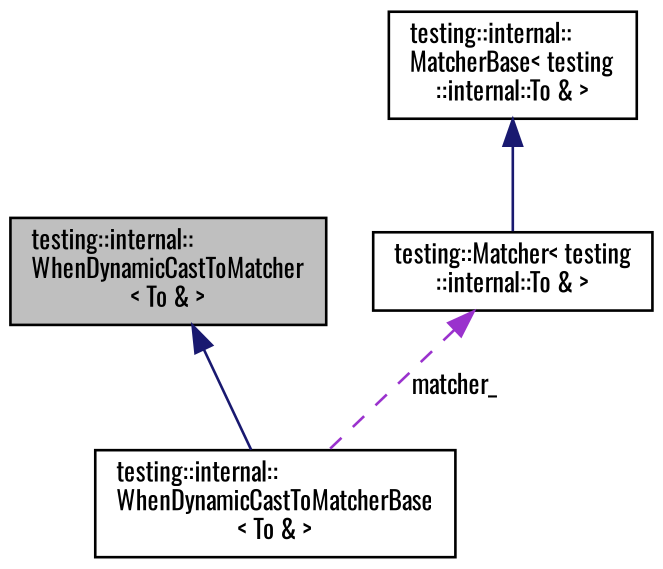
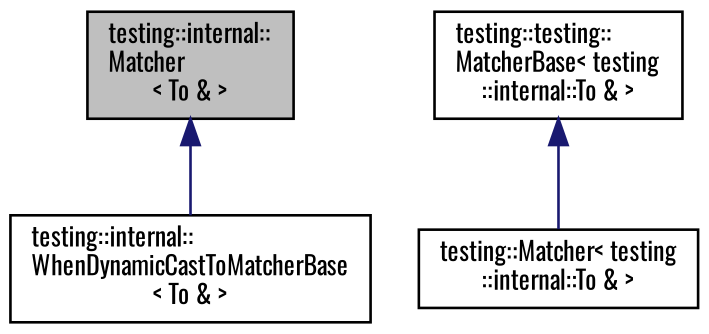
node "testing::internal:: MatcherBase< testing ::internal::To & >": label "testing::internal:: MatcherBase< testing ::internal::To & >" -> "testing::testing:: MatcherBase< testing ::internal::To & >"
node "testing::internal:: WhenDynamicCastToMatcher < To & >": label "testing::internal:: WhenDynamicCastToMatcher < To & >" -> "testing::internal:: Matcher < To & >"
edge "testing::internal:: WhenDynamicCastToMatcherBase < To & >" -> "testing::Matcher< testing ::internal::To & >": removed, label "matcher_"
